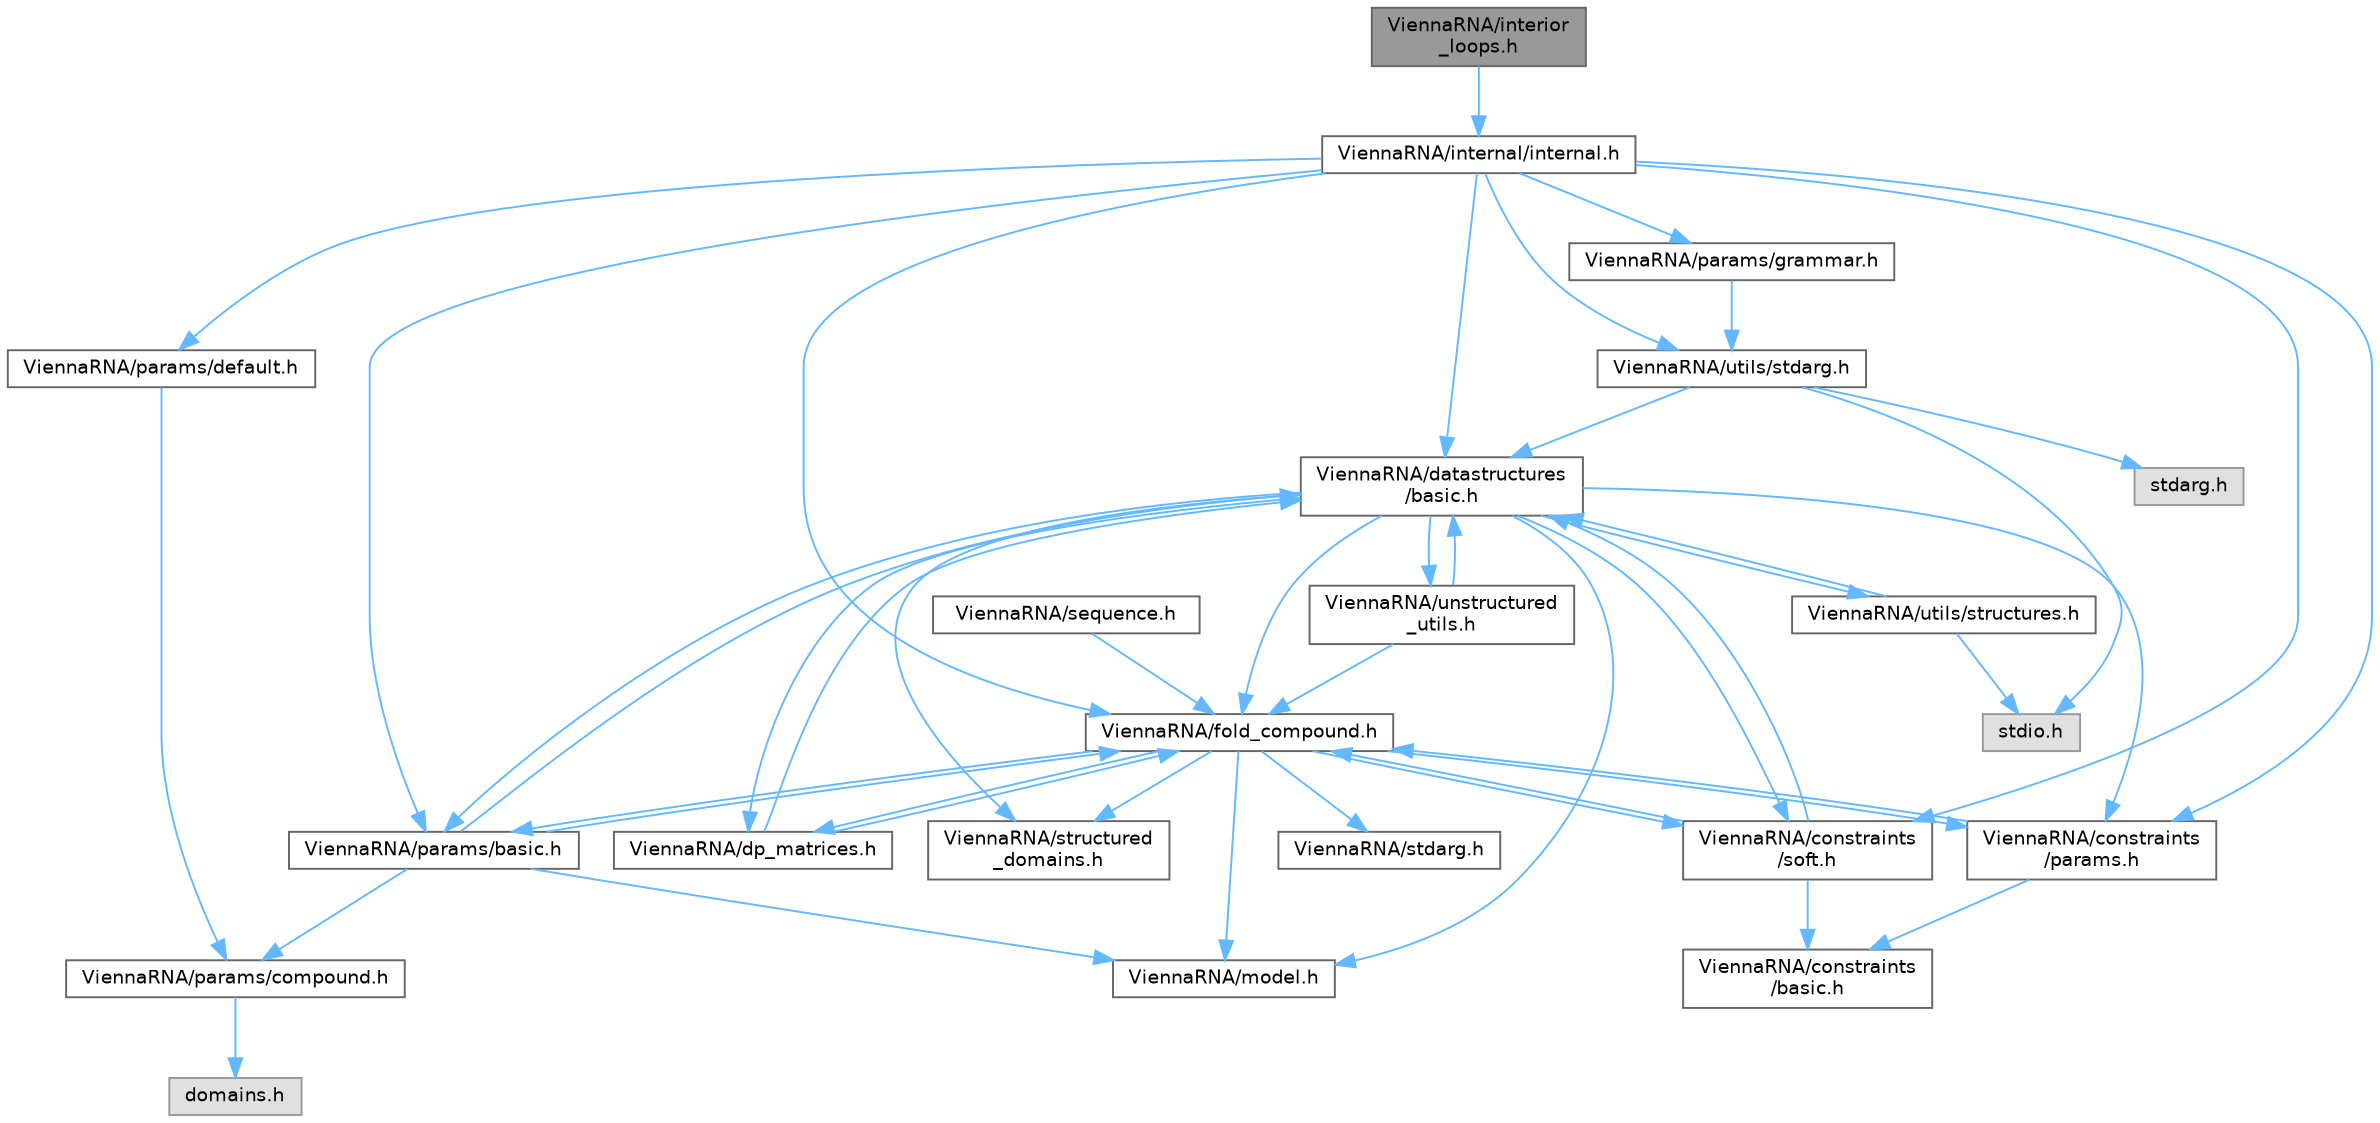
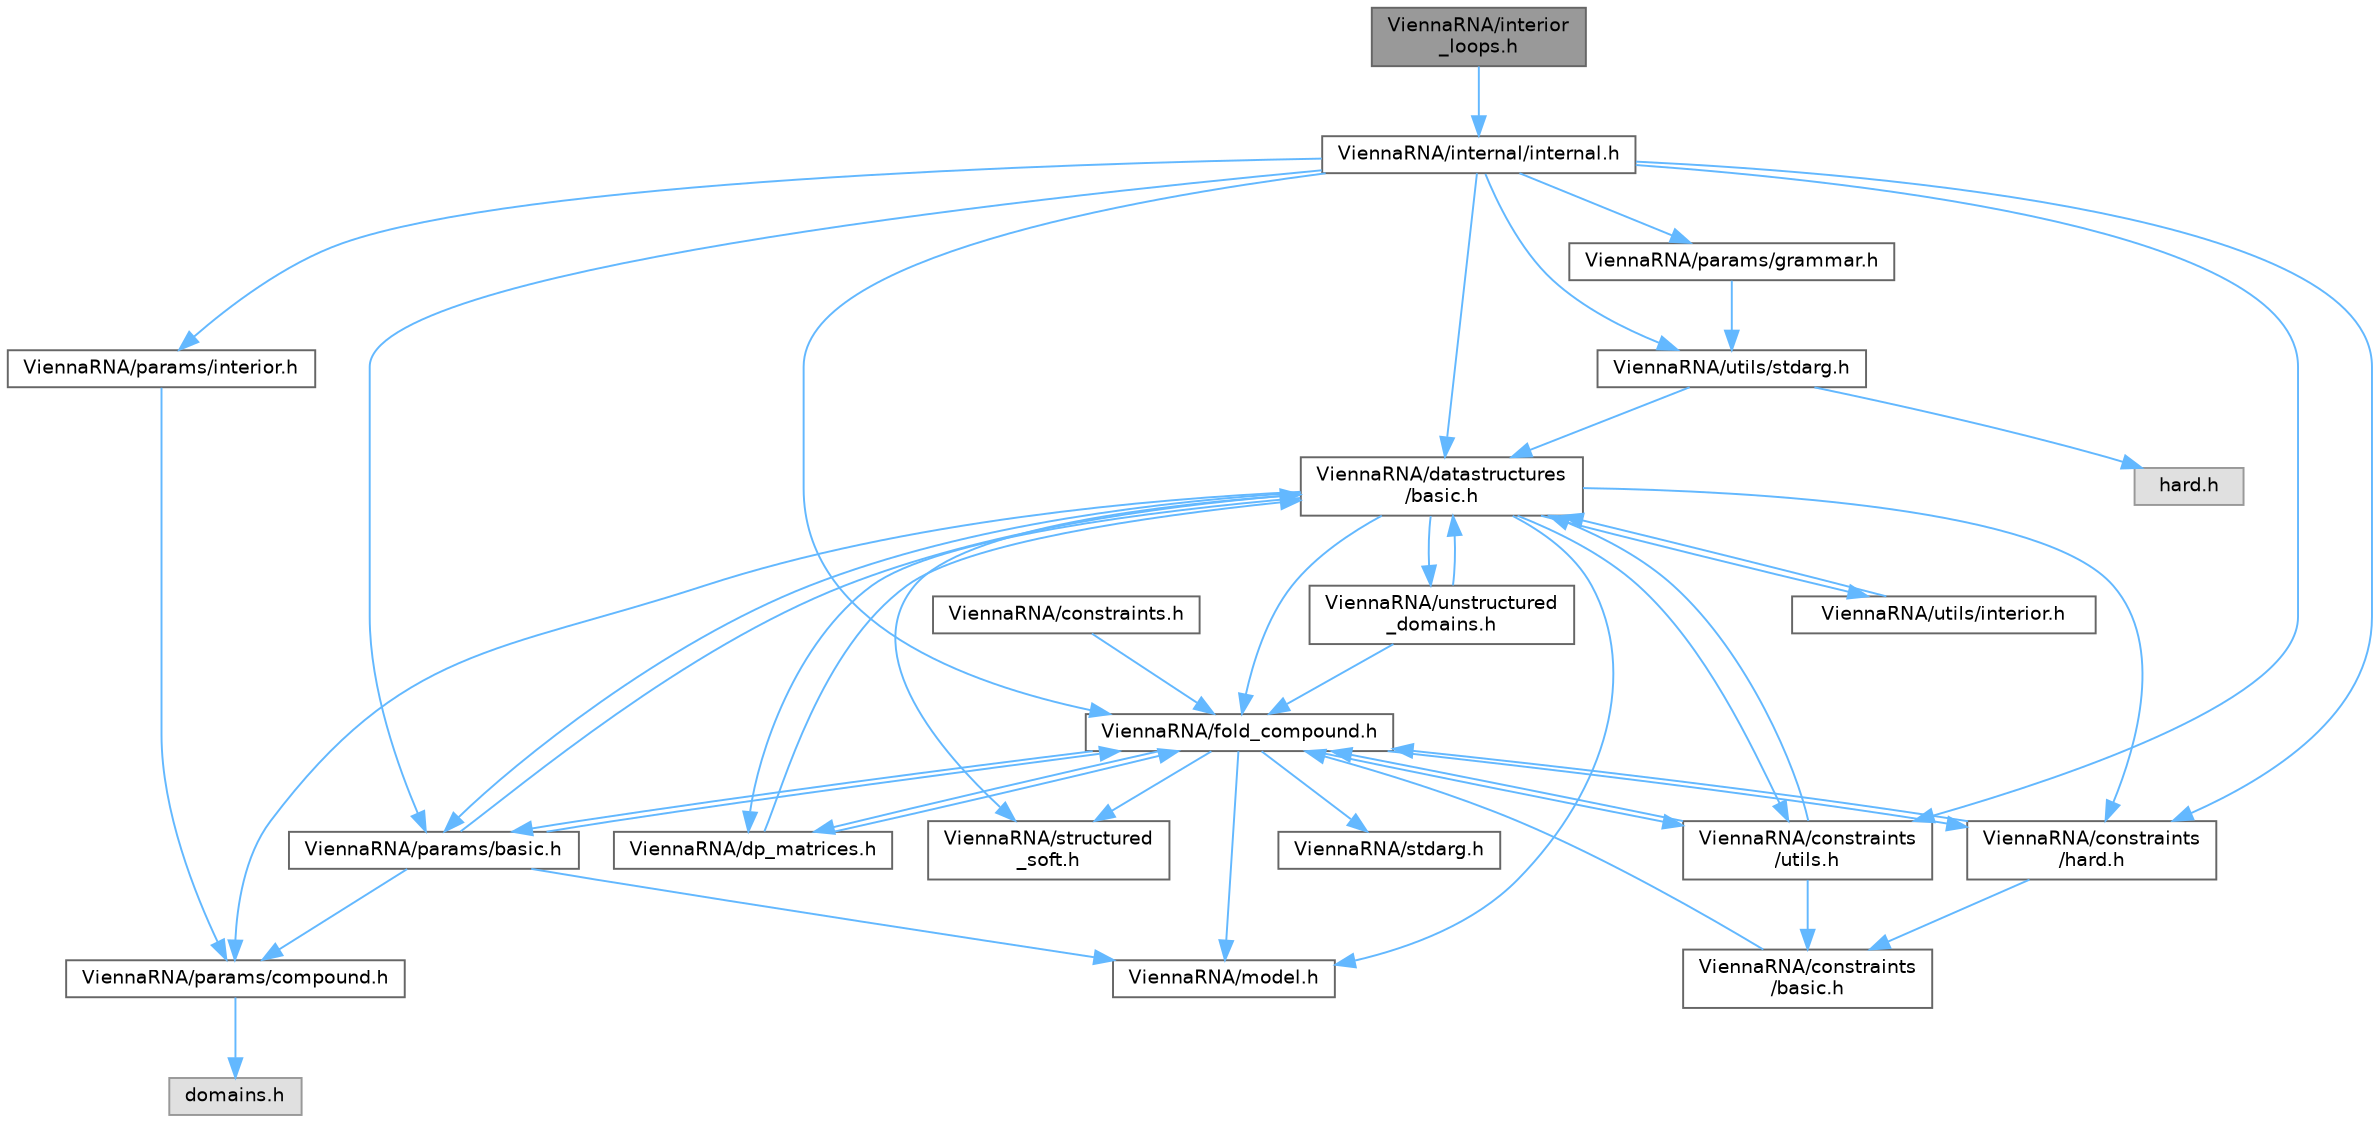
node "ViennaRNA/params/default.h": label "ViennaRNA/params/default.h" -> "ViennaRNA/params/interior.h"
node "stdarg.h": label "stdarg.h" -> "hard.h"
edge "ViennaRNA/datastructures /basic.h" -> "ViennaRNA/params/compound.h": added
node "ViennaRNA/sequence.h": label "ViennaRNA/sequence.h" -> "ViennaRNA/constraints.h"
node "ViennaRNA/unstructured _utils.h": label "ViennaRNA/unstructured _utils.h" -> "ViennaRNA/unstructured _domains.h"
node "ViennaRNA/utils/structures.h": label "ViennaRNA/utils/structures.h" -> "ViennaRNA/utils/interior.h"
node "stdio.h": removed
edge "ViennaRNA/constraints /basic.h" -> "ViennaRNA/fold_compound.h": added
node "ViennaRNA/structured _domains.h": label "ViennaRNA/structured _domains.h" -> "ViennaRNA/structured _soft.h"
node "ViennaRNA/constraints /soft.h": label "ViennaRNA/constraints /soft.h" -> "ViennaRNA/constraints /utils.h"
node "ViennaRNA/constraints /params.h": label "ViennaRNA/constraints /params.h" -> "ViennaRNA/constraints /hard.h"
